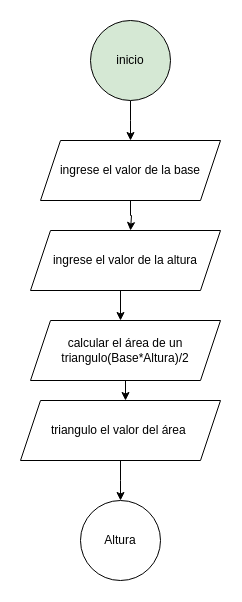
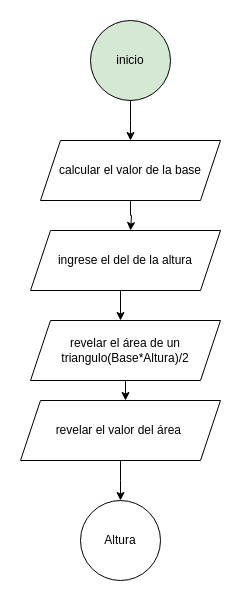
node "ingrese el valor de la base": label "ingrese el valor de la base" -> "calcular el valor de la base"
node "ingrese el valor de la altura": label "ingrese el valor de la altura" -> "ingrese el del de la altura"
node "calcular el área de un triangulo(Base*Altura)/2": label "calcular el área de un triangulo(Base*Altura)/2" -> "revelar el área de un triangulo(Base*Altura)/2"
node "triangulo el valor del área": label "triangulo el valor del área" -> "revelar el valor del área"
